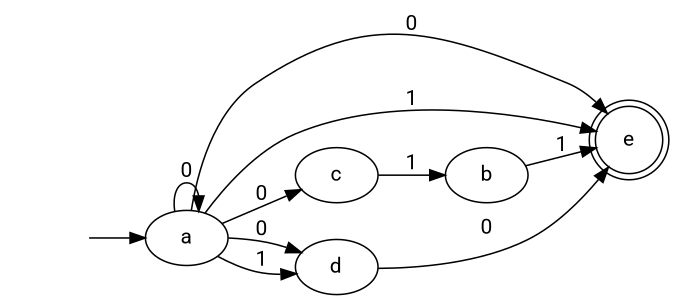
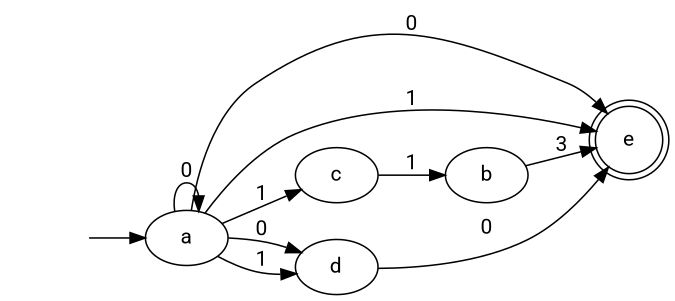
edge "b" -> "e": label "1" -> "3"
edge "a" -> "c": label "0" -> "1"
